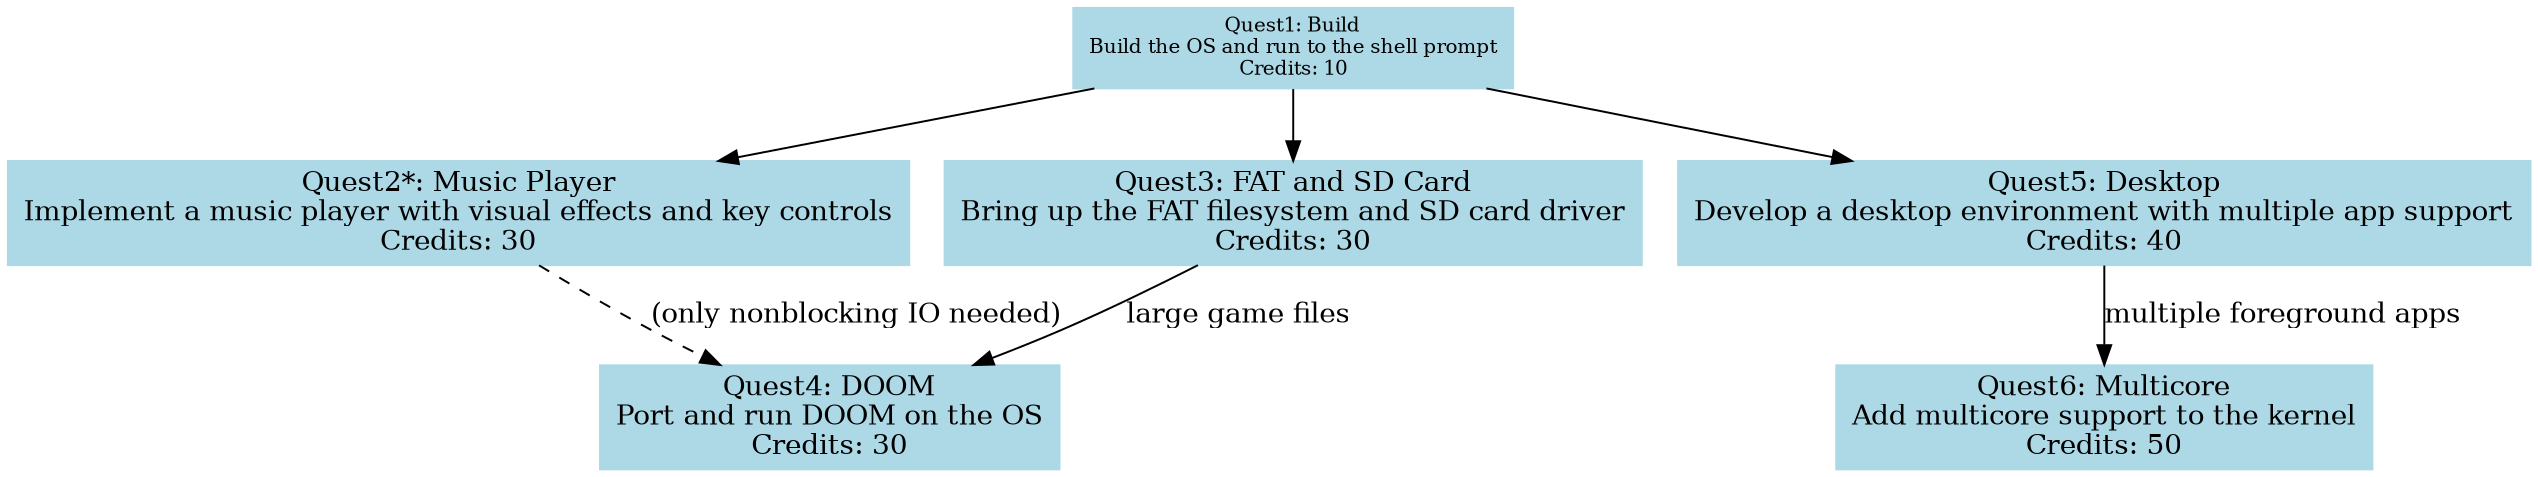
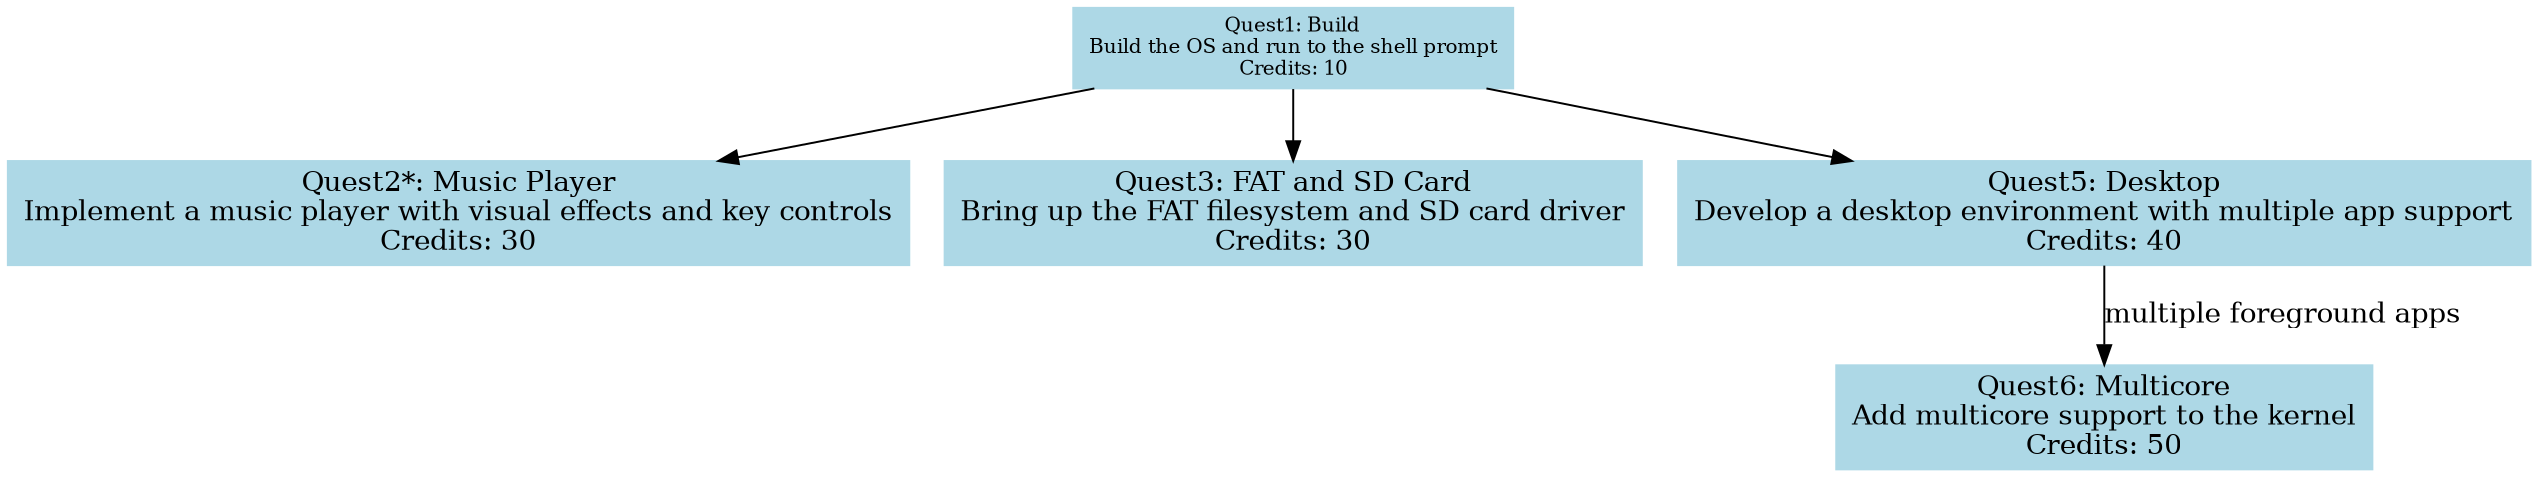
node "Quest4: DOOM Port and run DOOM on the OS Credits: 30": removed
